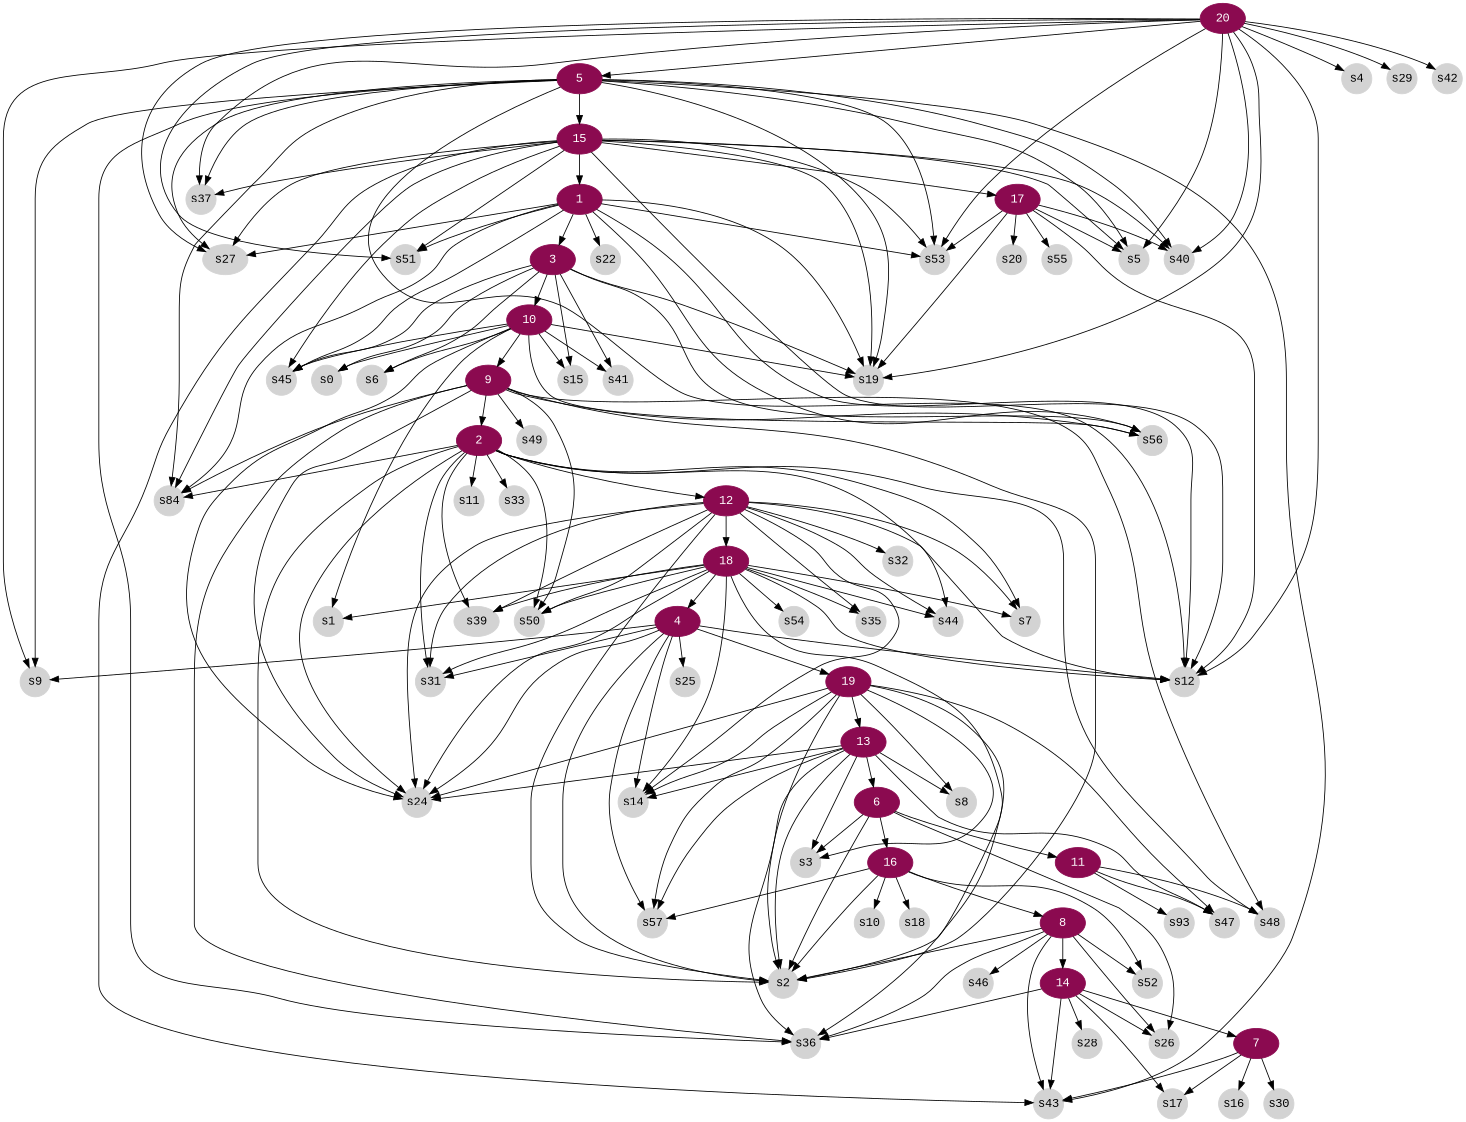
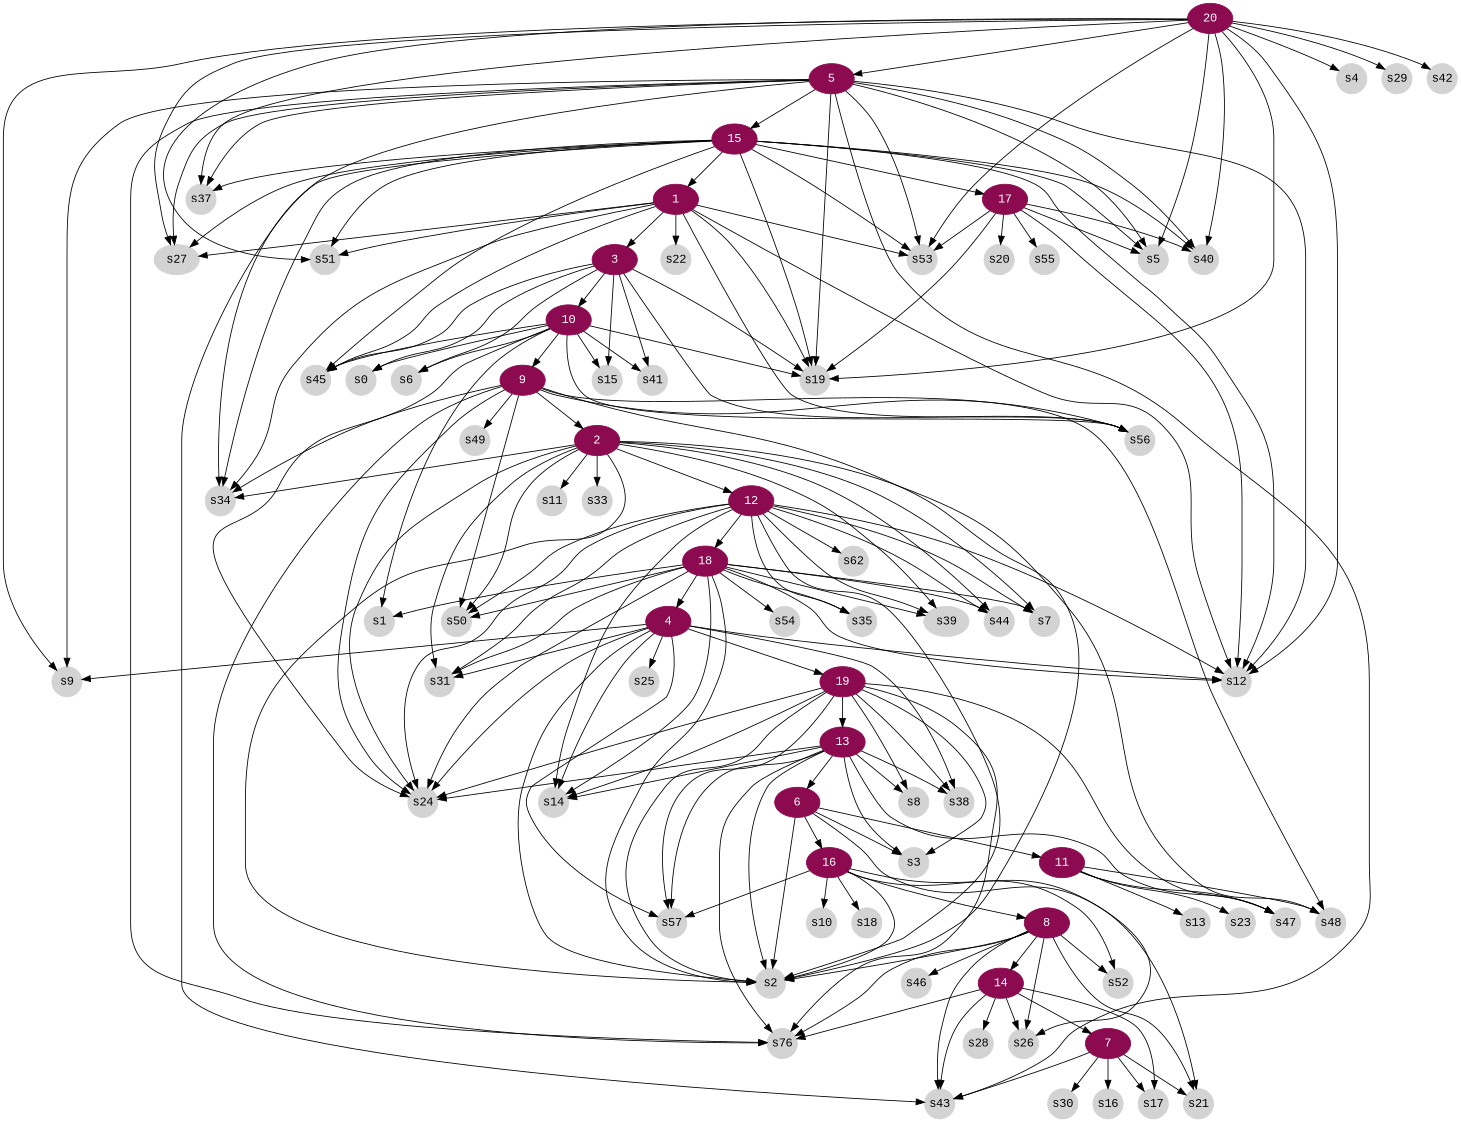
node "s84": label "s84" -> "s34"
node "s32": label "s32" -> "s62"
node "s38": added
node "s93": label "s93" -> "s23"
node "s13": added
node "s36": label "s36" -> "s76"
node "s21": added
